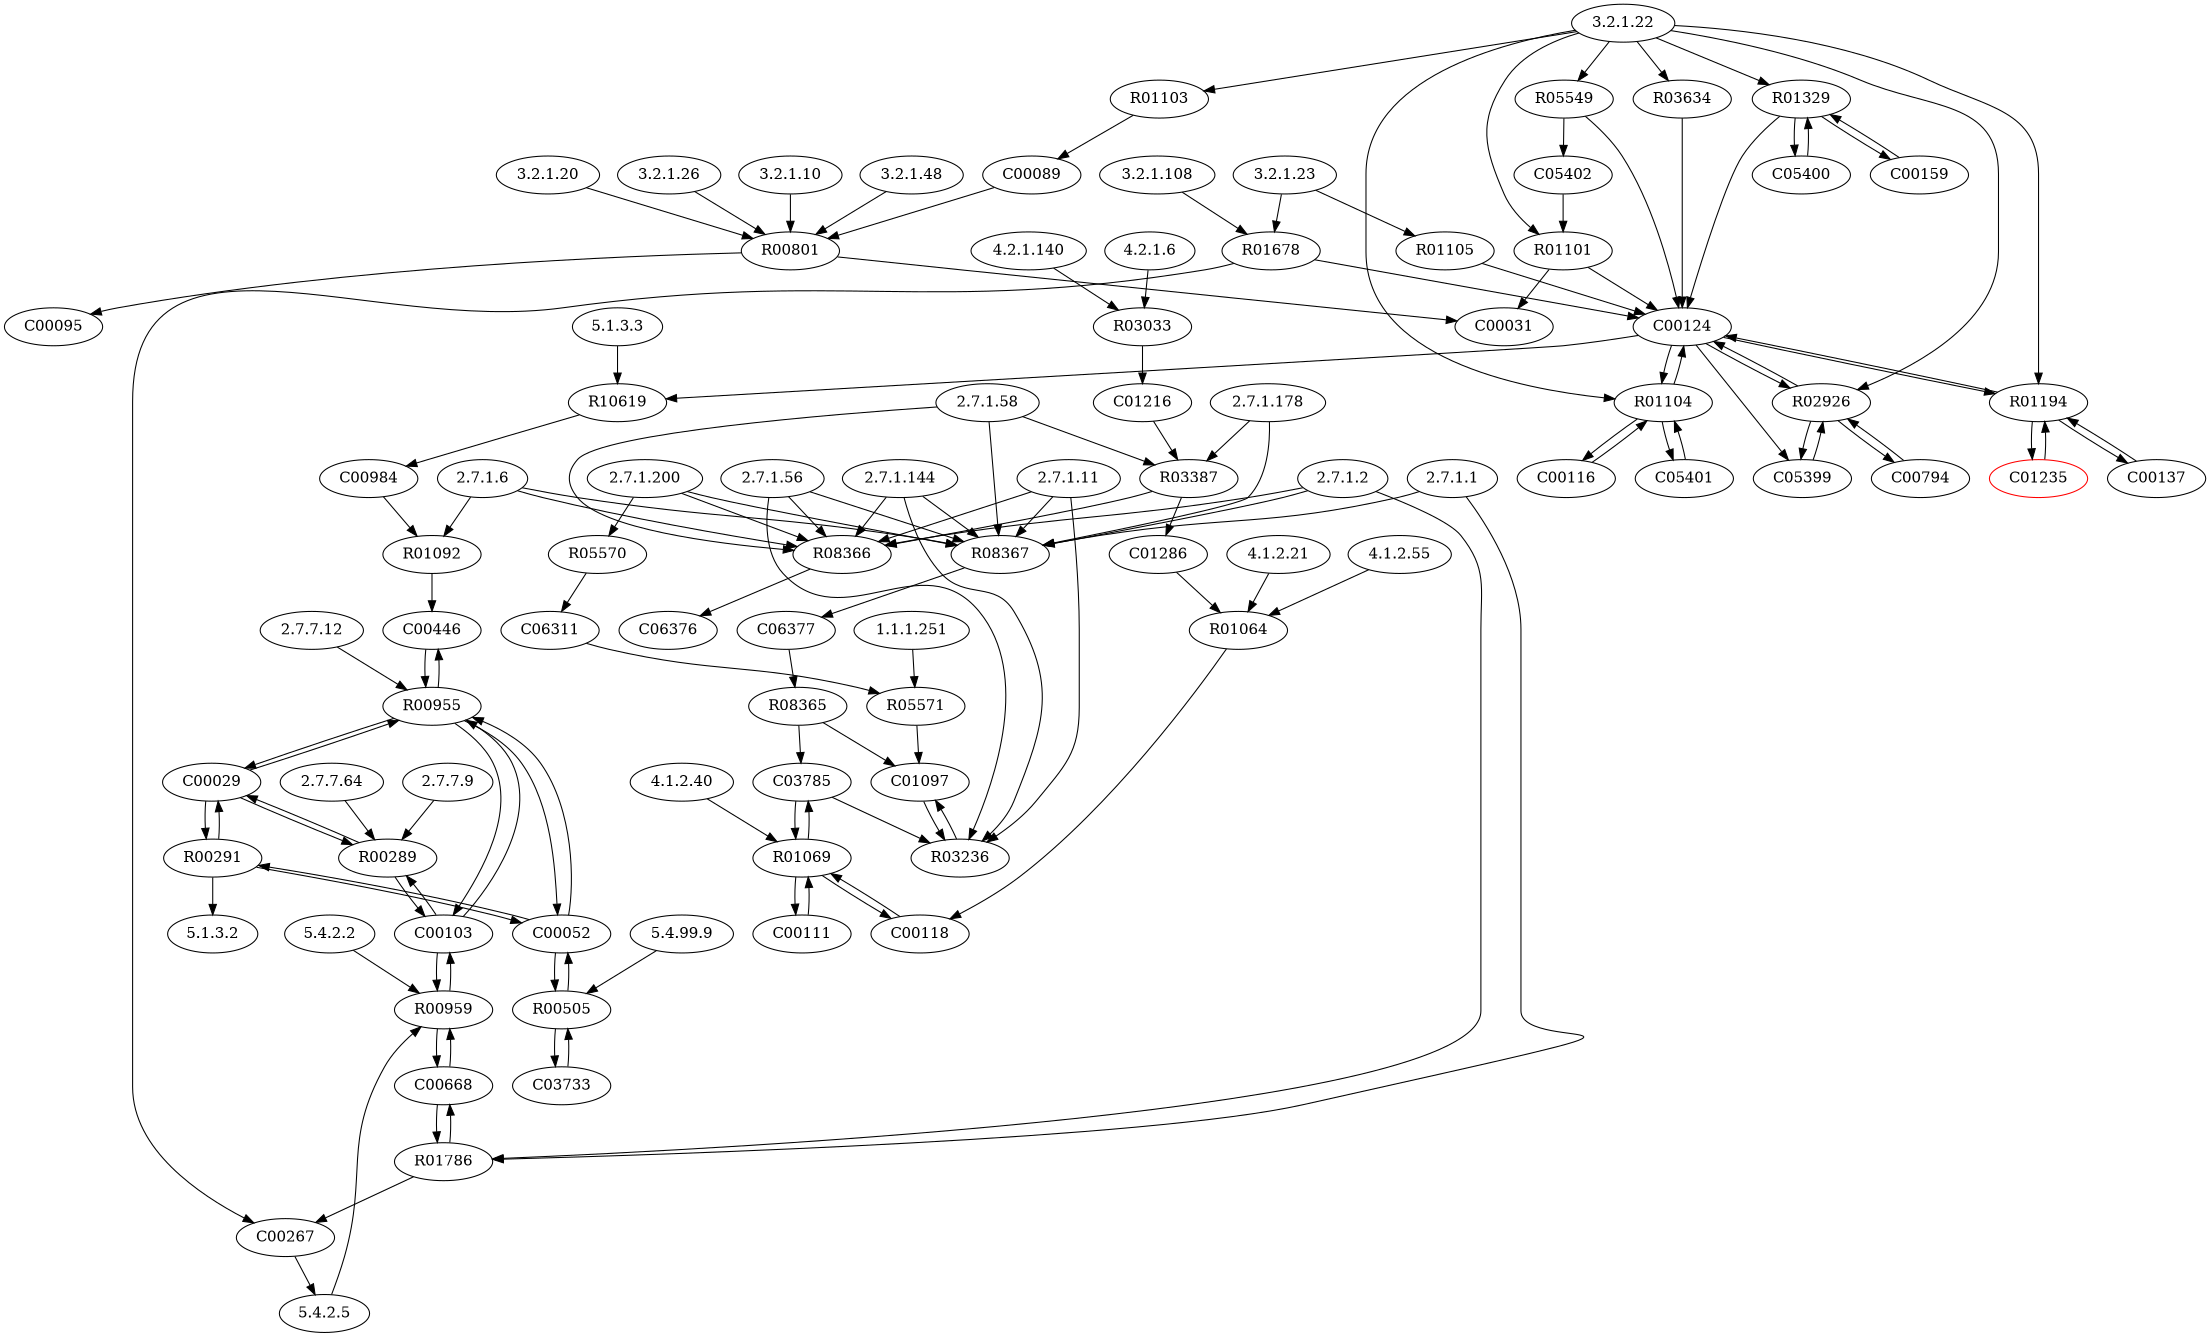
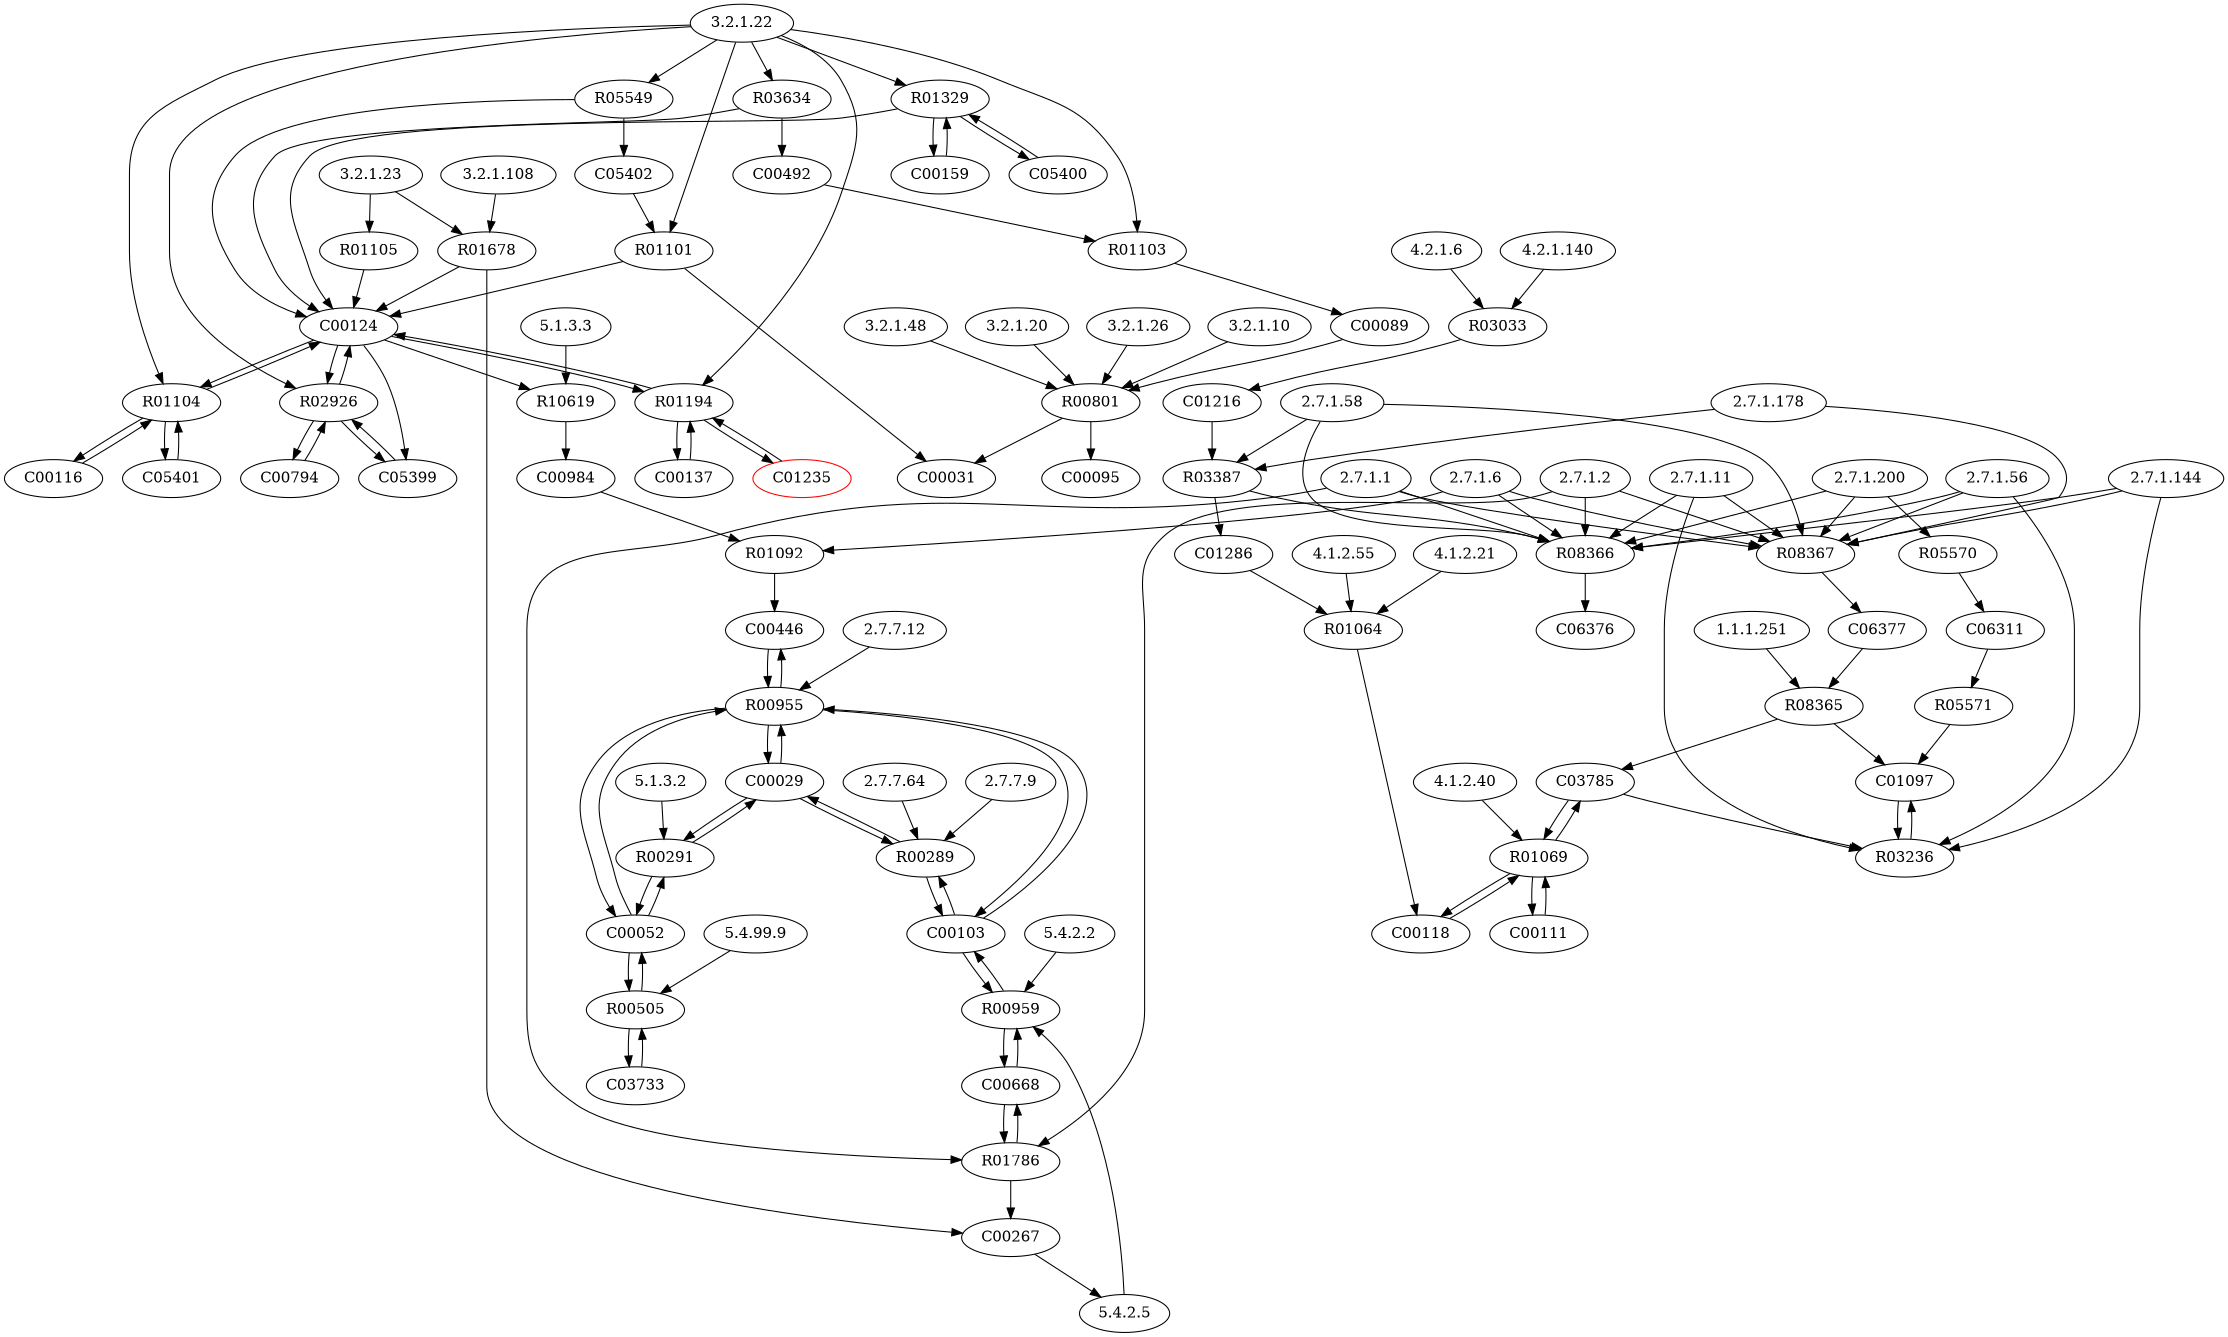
node "C00492": added
edge "2.7.1.1" -> "R08366": added
edge "1.1.1.251" -> "R05571": now "1.1.1.251" -> "R08365"
edge "R00291" -> "5.1.3.2": reversed
